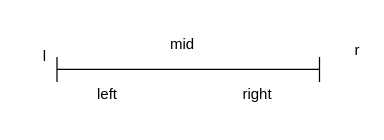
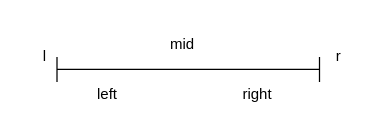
node "r": moved (357, 51) -> (338, 57)
